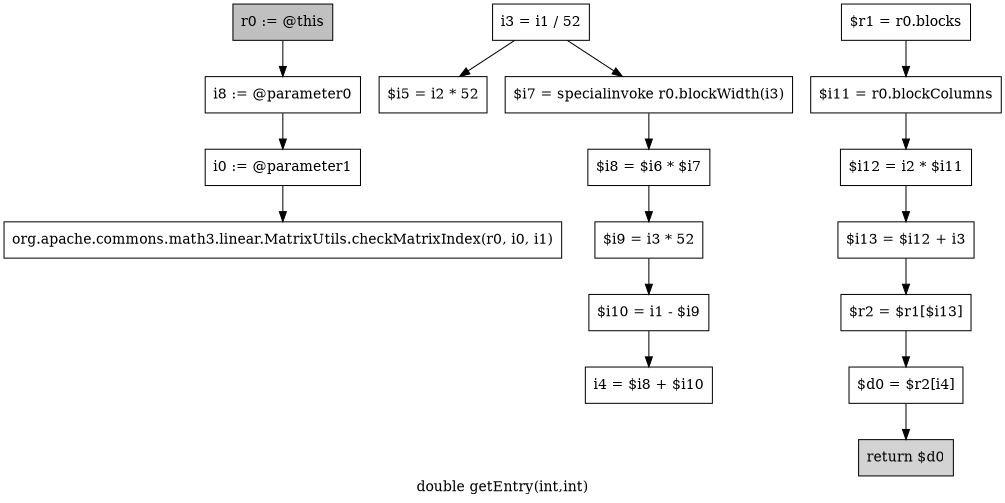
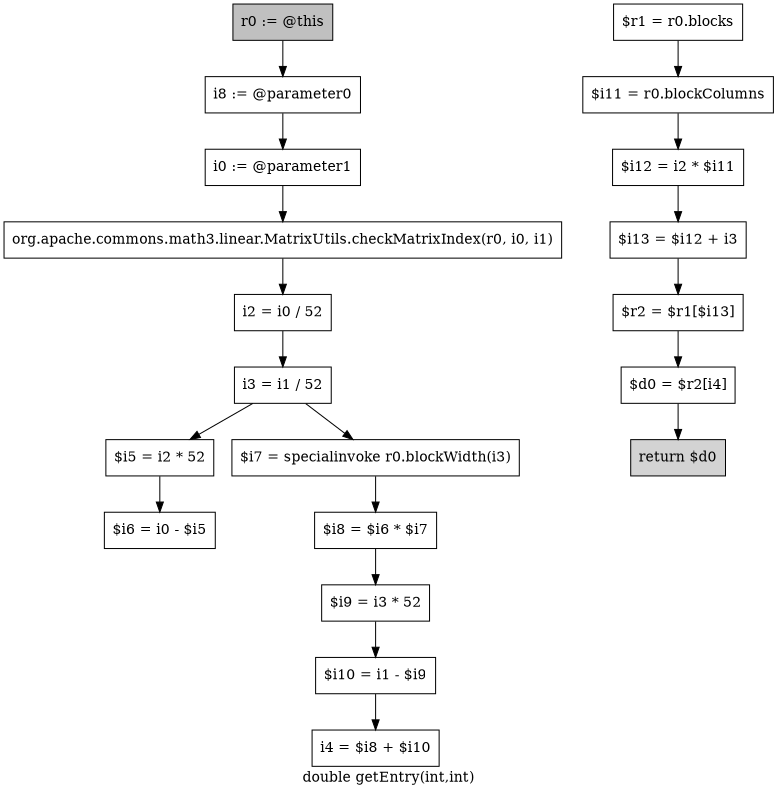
node "i2 = i0 / 52": added
node "$i6 = i0 - $i5": added
